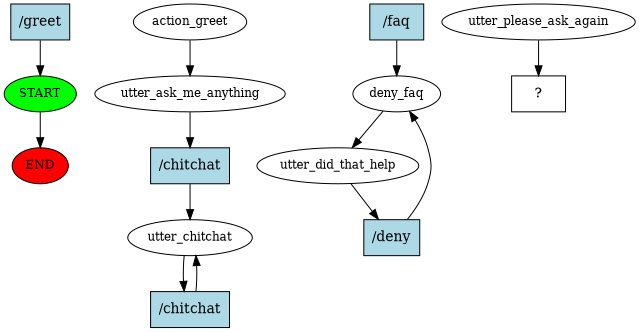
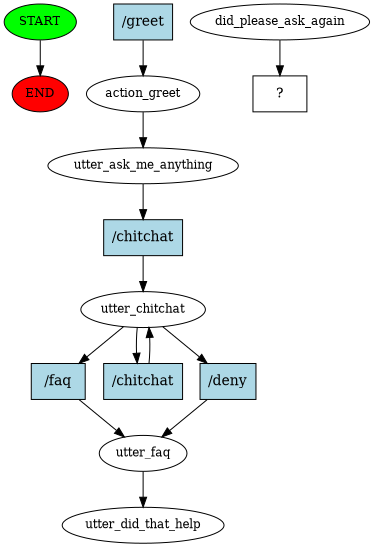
node "utter_please_ask_again": label "utter_please_ask_again" -> "did_please_ask_again"
edge "/greet" -> "START": now "/greet" -> "action_greet"
node "deny_faq": label "deny_faq" -> "utter_faq"
edge "utter_did_that_help" -> "/deny": now "utter_chitchat" -> "/deny"
edge "utter_chitchat" -> "/faq": added
